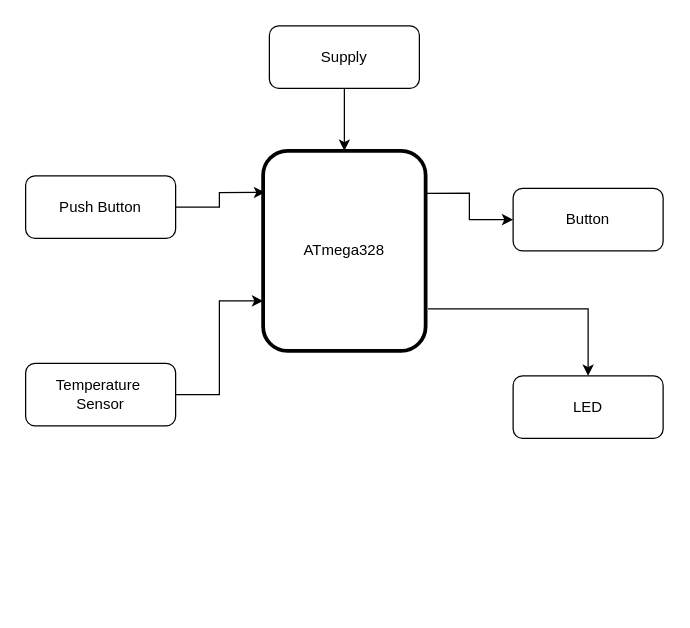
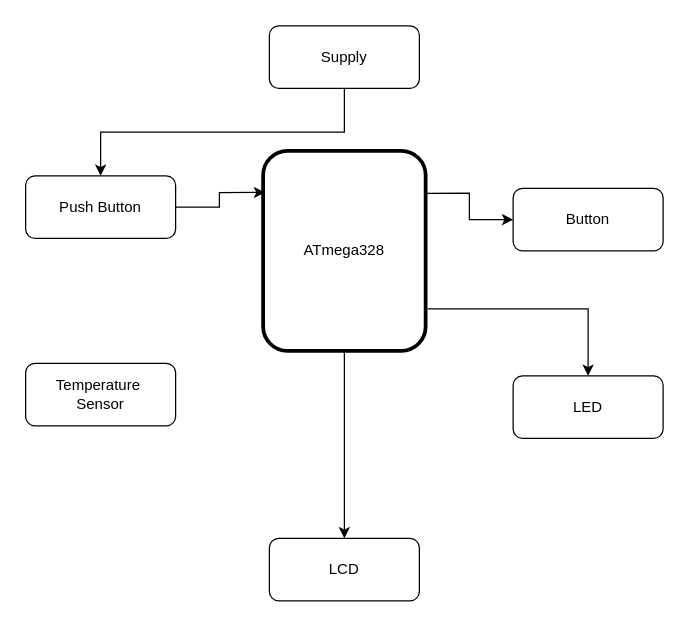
edge "Supply" -> "ATmega328": now "Supply" -> "Push Button"
edge "Temperature Sensor" -> "ATmega328": removed
edge "ATmega328" -> "LCD": added
node "LCD": added
